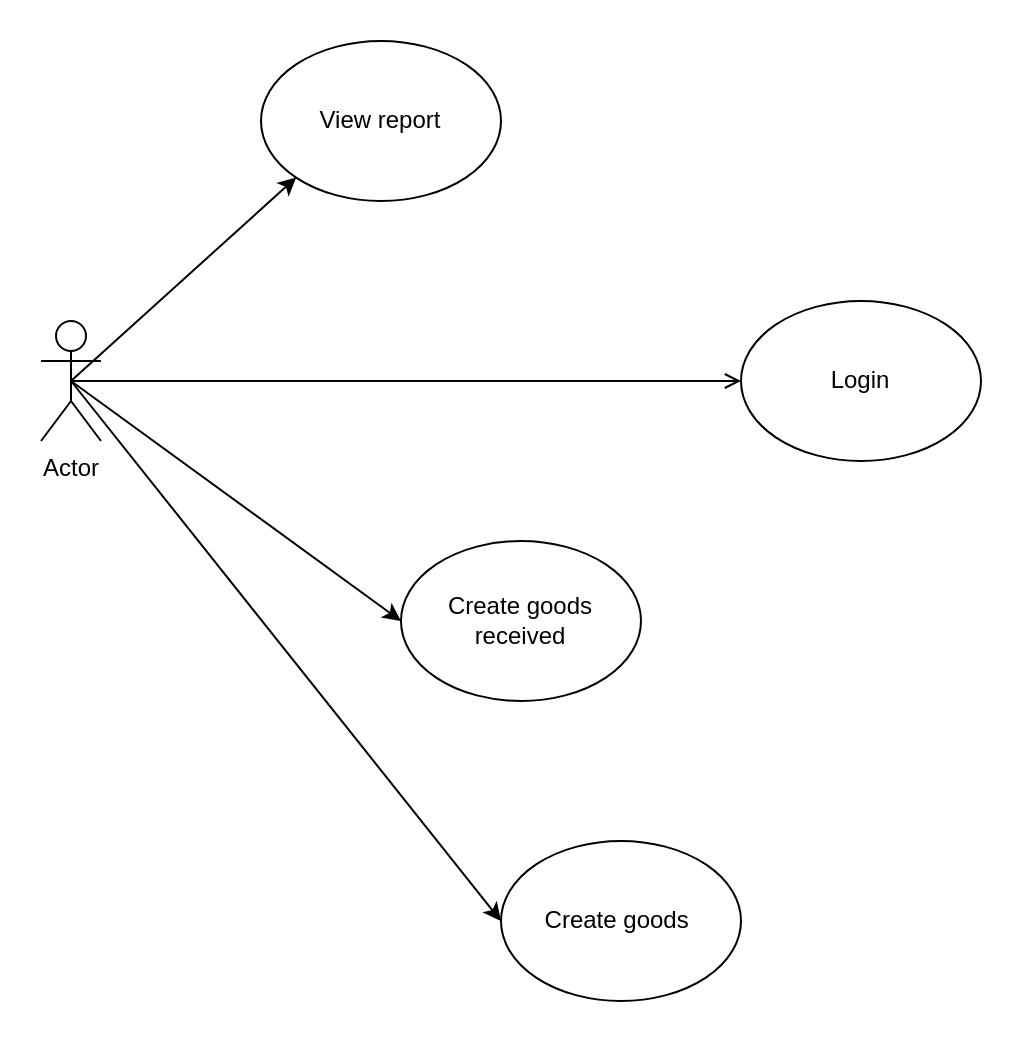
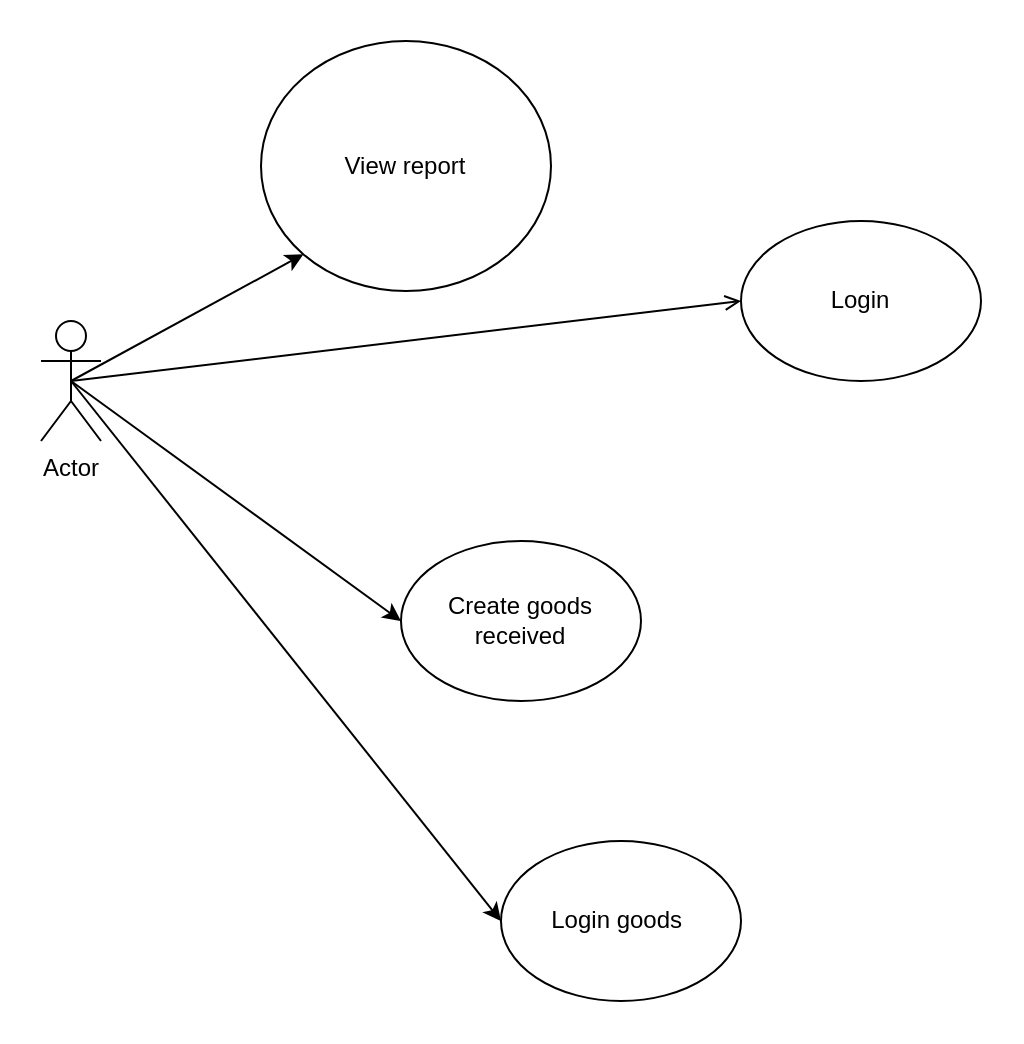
node "View report": size 240x160 -> 290x250
node "Login": moved (861, 381) -> (861, 301)
node "Create goods": label "Create goods" -> "Login goods"
